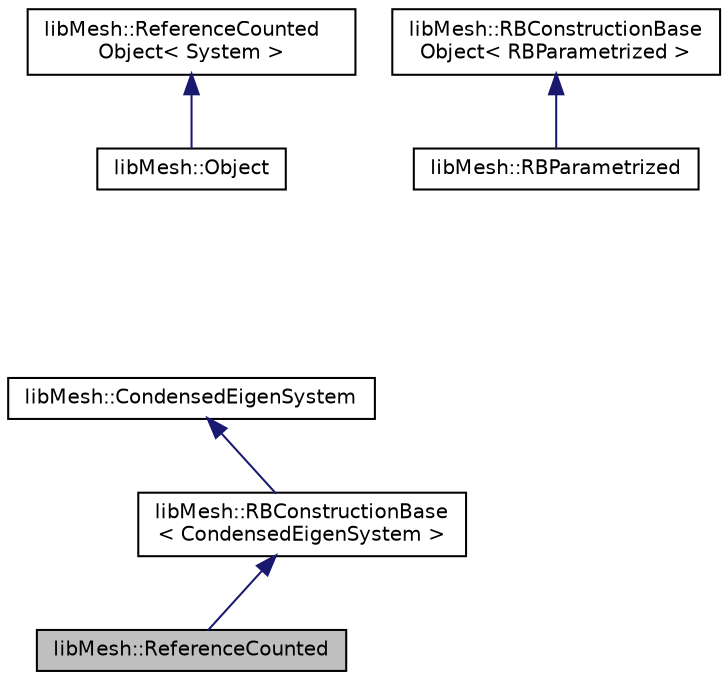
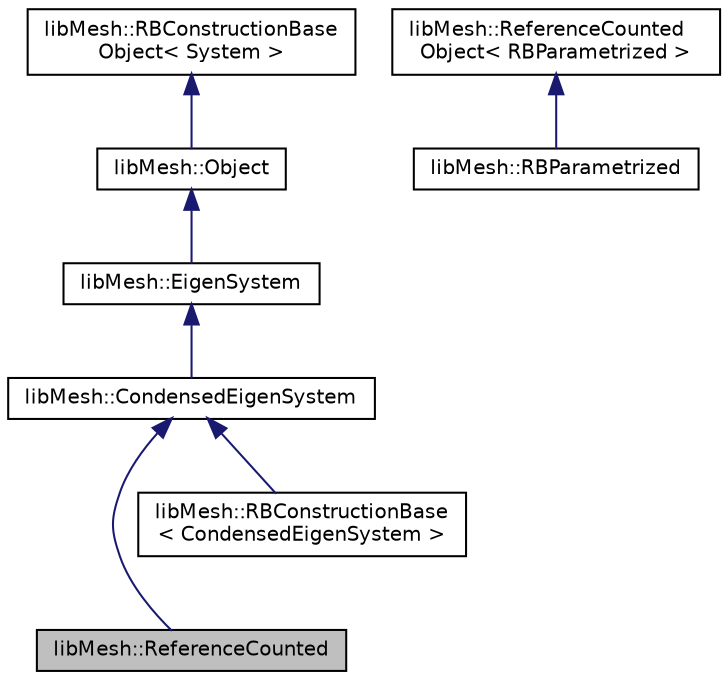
node "libMesh::ReferenceCounted Object< System >": label "libMesh::ReferenceCounted Object< System >" -> "libMesh::RBConstructionBase Object< System >"
node "libMesh::RBConstructionBase Object< RBParametrized >": label "libMesh::RBConstructionBase Object< RBParametrized >" -> "libMesh::ReferenceCounted Object< RBParametrized >"
node "libMesh::EigenSystem": added
edge "libMesh::ReferenceCounted" -> "libMesh::RBConstructionBase < CondensedEigenSystem >": now "libMesh::ReferenceCounted" -> "libMesh::CondensedEigenSystem"
